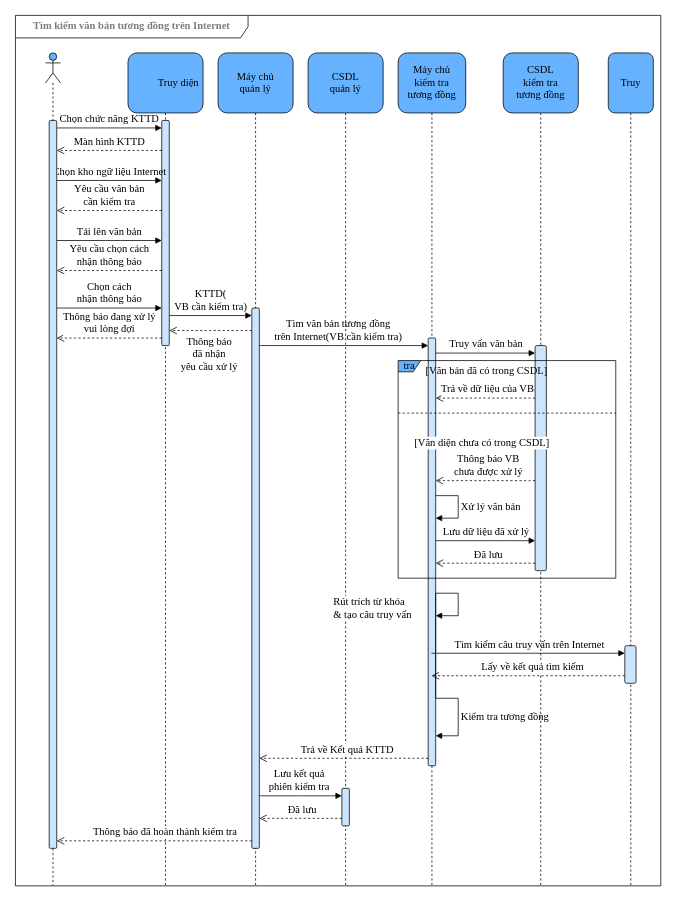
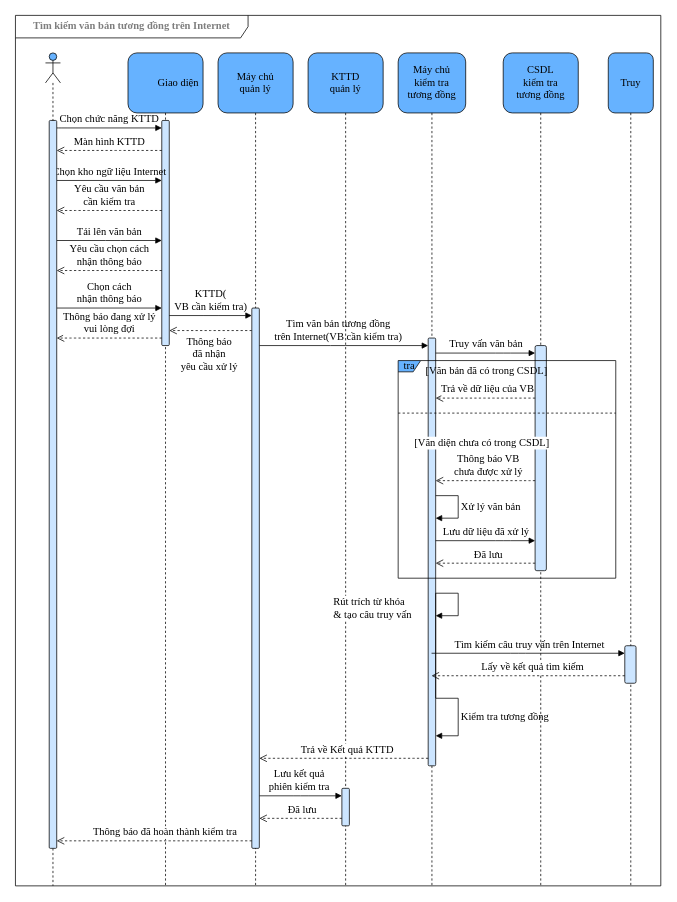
node "Truy diện": label "Truy diện" -> "Giao diện"
node "CSDLquản lý": label "CSDLquản lý" -> "KTTDquản lý"
